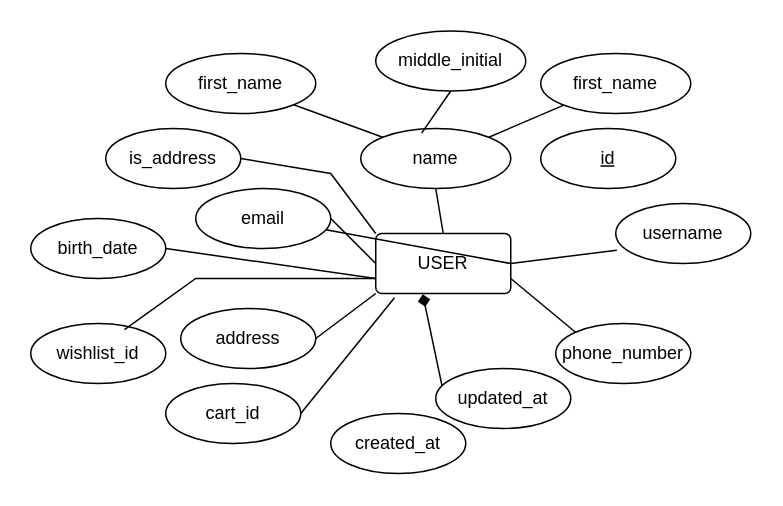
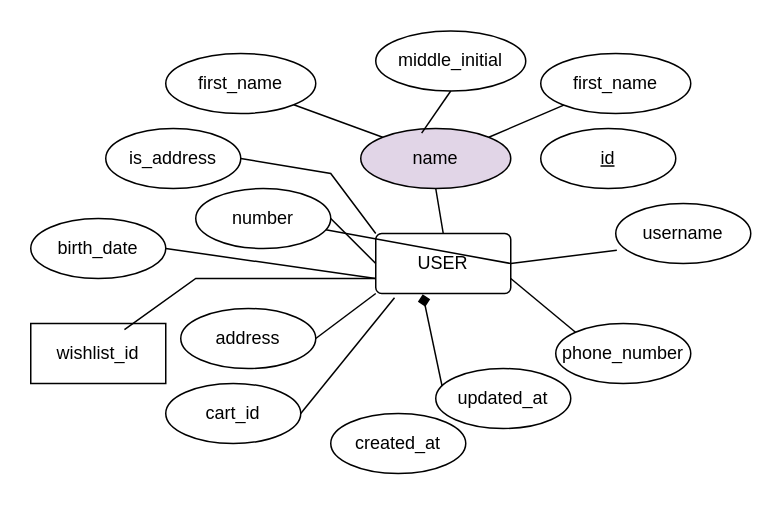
node "name": fillcolor #ffffff -> #e1d5e7
node "email": label "email" -> "number"
node "wishlist_id": shape ellipse -> rectangle
